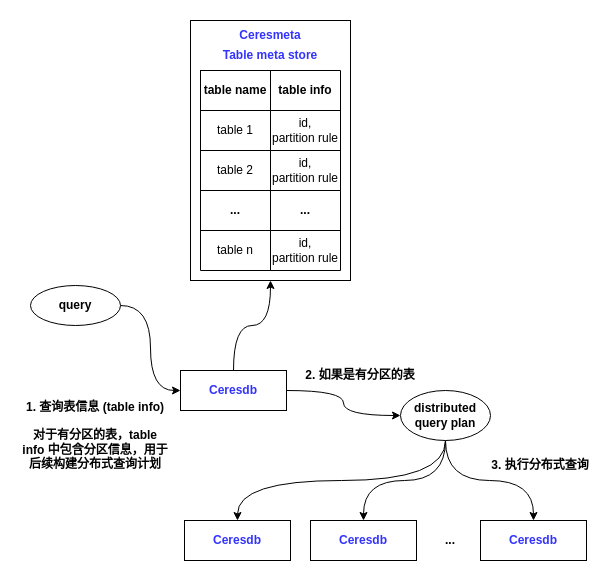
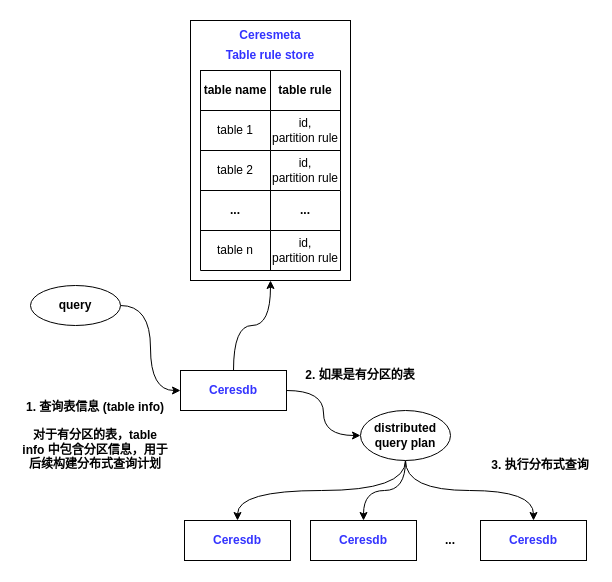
node "Table meta store": label "Table meta store" -> "Table rule store"
node "table info": label "table info" -> "table rule"
node "distributed query plan": moved (446, 416) -> (406, 436)
